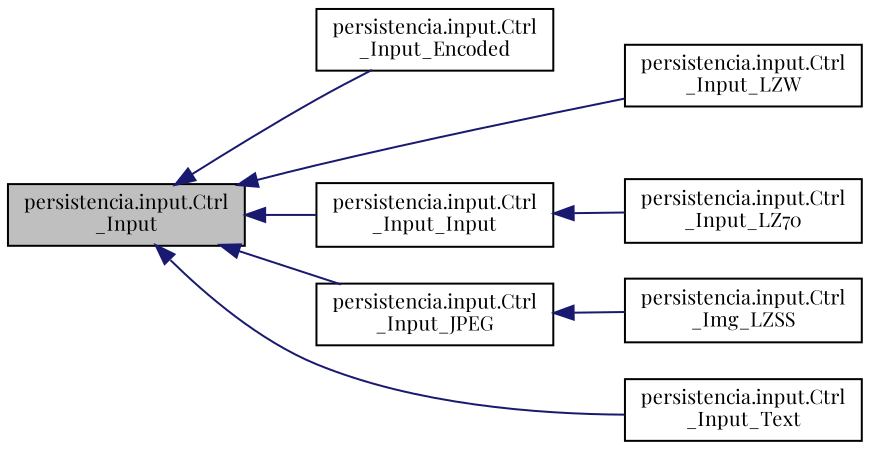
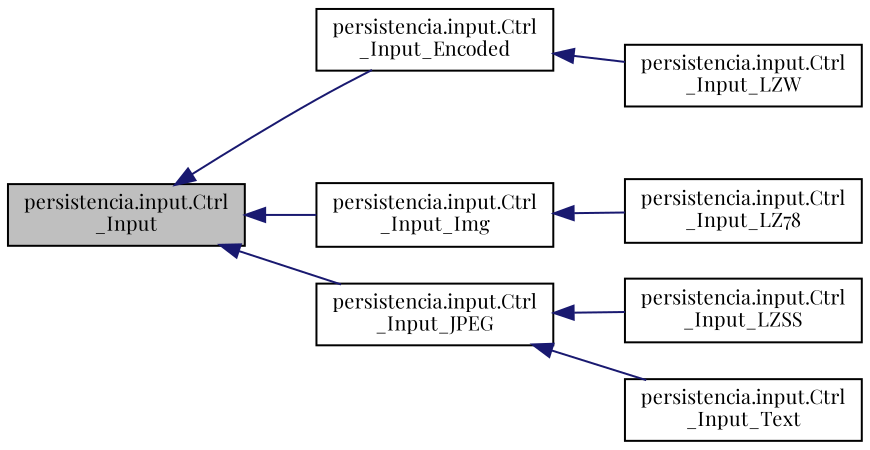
edge "persistencia.input.Ctrl _Input_LZW" -> "persistencia.input.Ctrl _Input": now "persistencia.input.Ctrl _Input_LZW" -> "persistencia.input.Ctrl _Input_Encoded"
node "persistencia.input.Ctrl _Input_LZ70": label "persistencia.input.Ctrl _Input_LZ70" -> "persistencia.input.Ctrl _Input_LZ78"
node "persistencia.input.Ctrl _Input_Input": label "persistencia.input.Ctrl _Input_Input" -> "persistencia.input.Ctrl _Input_Img"
node "persistencia.input.Ctrl _Img_LZSS": label "persistencia.input.Ctrl _Img_LZSS" -> "persistencia.input.Ctrl _Input_LZSS"
edge "persistencia.input.Ctrl _Input_Text" -> "persistencia.input.Ctrl _Input": now "persistencia.input.Ctrl _Input_Text" -> "persistencia.input.Ctrl _Input_JPEG"
